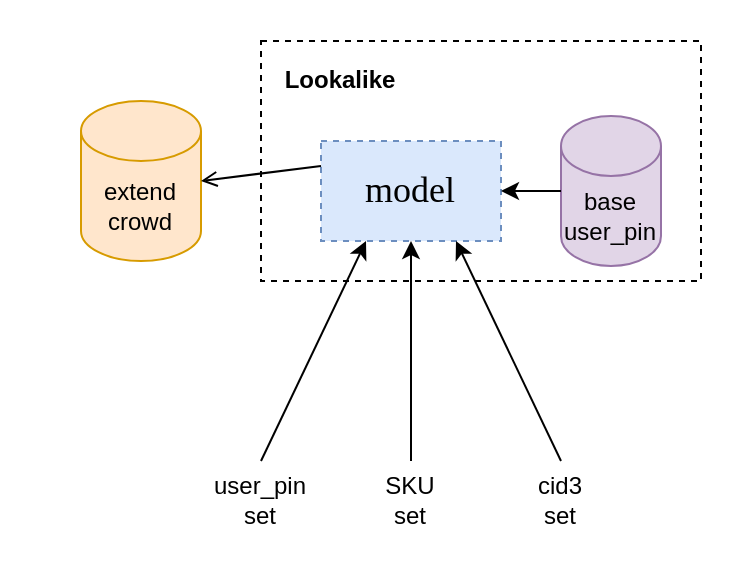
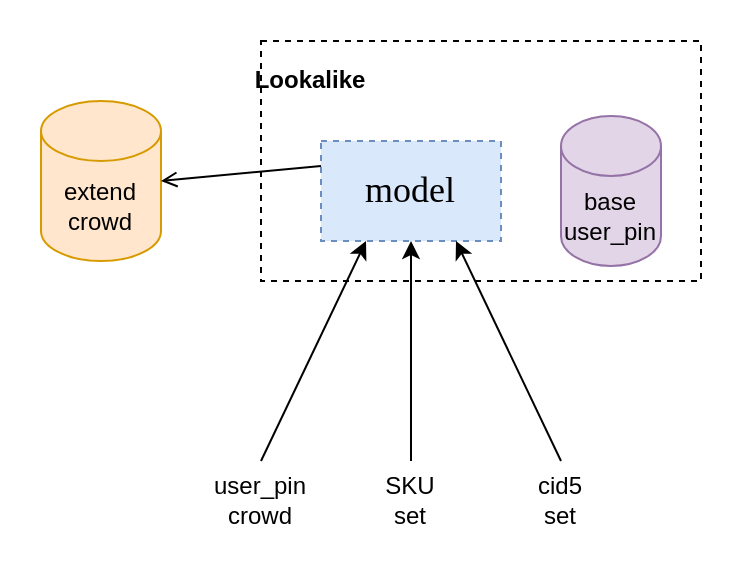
node "Lookalike": moved (341, 81) -> (311, 81)
node "extend crowd": moved (141, 181) -> (101, 181)
edge "base user_pin" -> "model": removed
node "user_pin set": label "user_pin set" -> "user_pin crowd"
node "cid3 set": label "cid3 set" -> "cid5 set"
